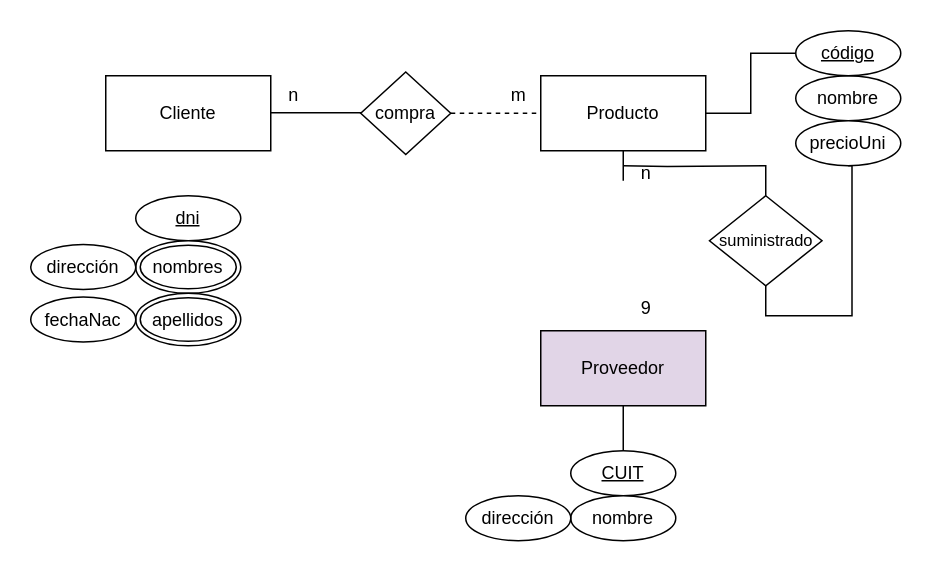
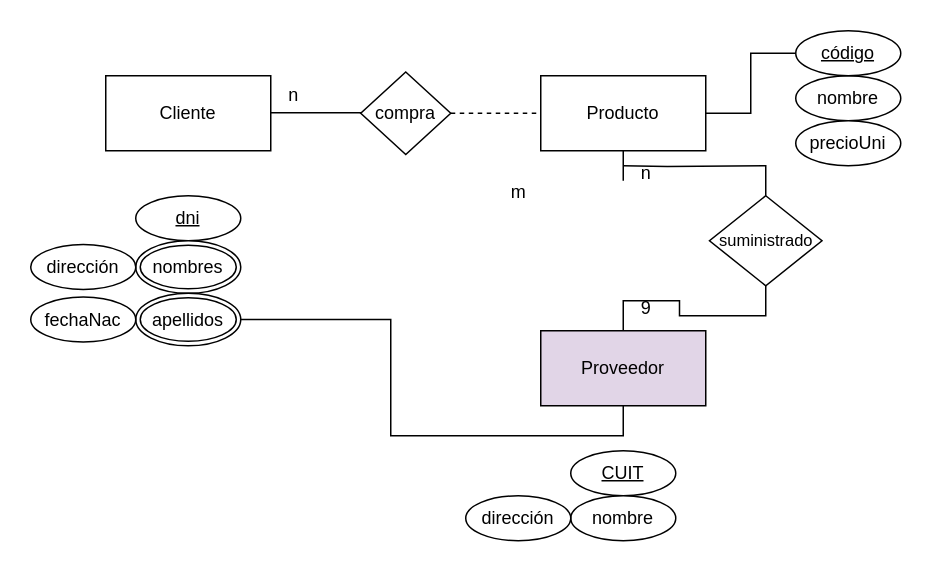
node "m": moved (518, 95) -> (518, 192)
edge "precioUni" -- "suministrado": now "Proveedor" -- "suministrado"
edge "Proveedor" -- "CUIT": now "Proveedor" -- "apellidos"
